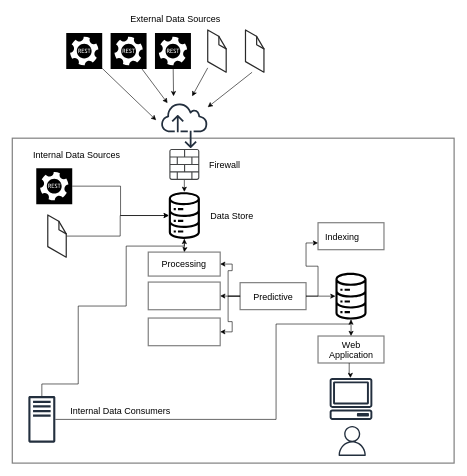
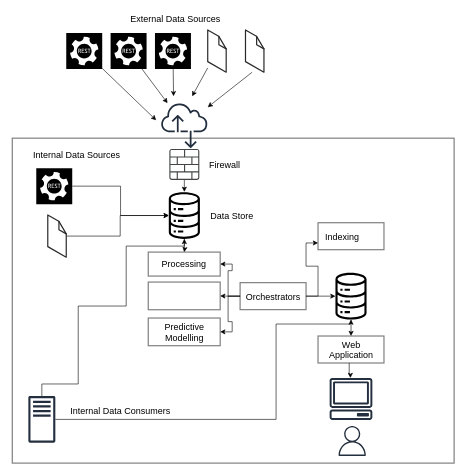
node "Predictive": label "Predictive" -> "Orchestrators"
node "Predictive Modelling": added
